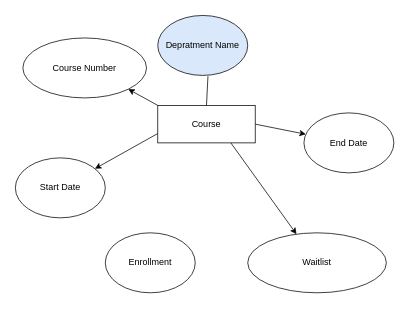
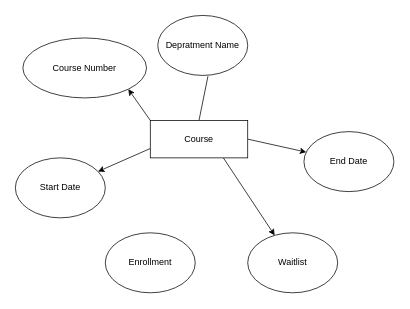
node "Depratment Name": fillcolor #dae8fc -> #ffffff
node "Course": moved (207, 124) -> (199, 139)
node "End Date": moved (349, 143) -> (349, 162)
node "Waitlist": size 139x60 -> 90x60
